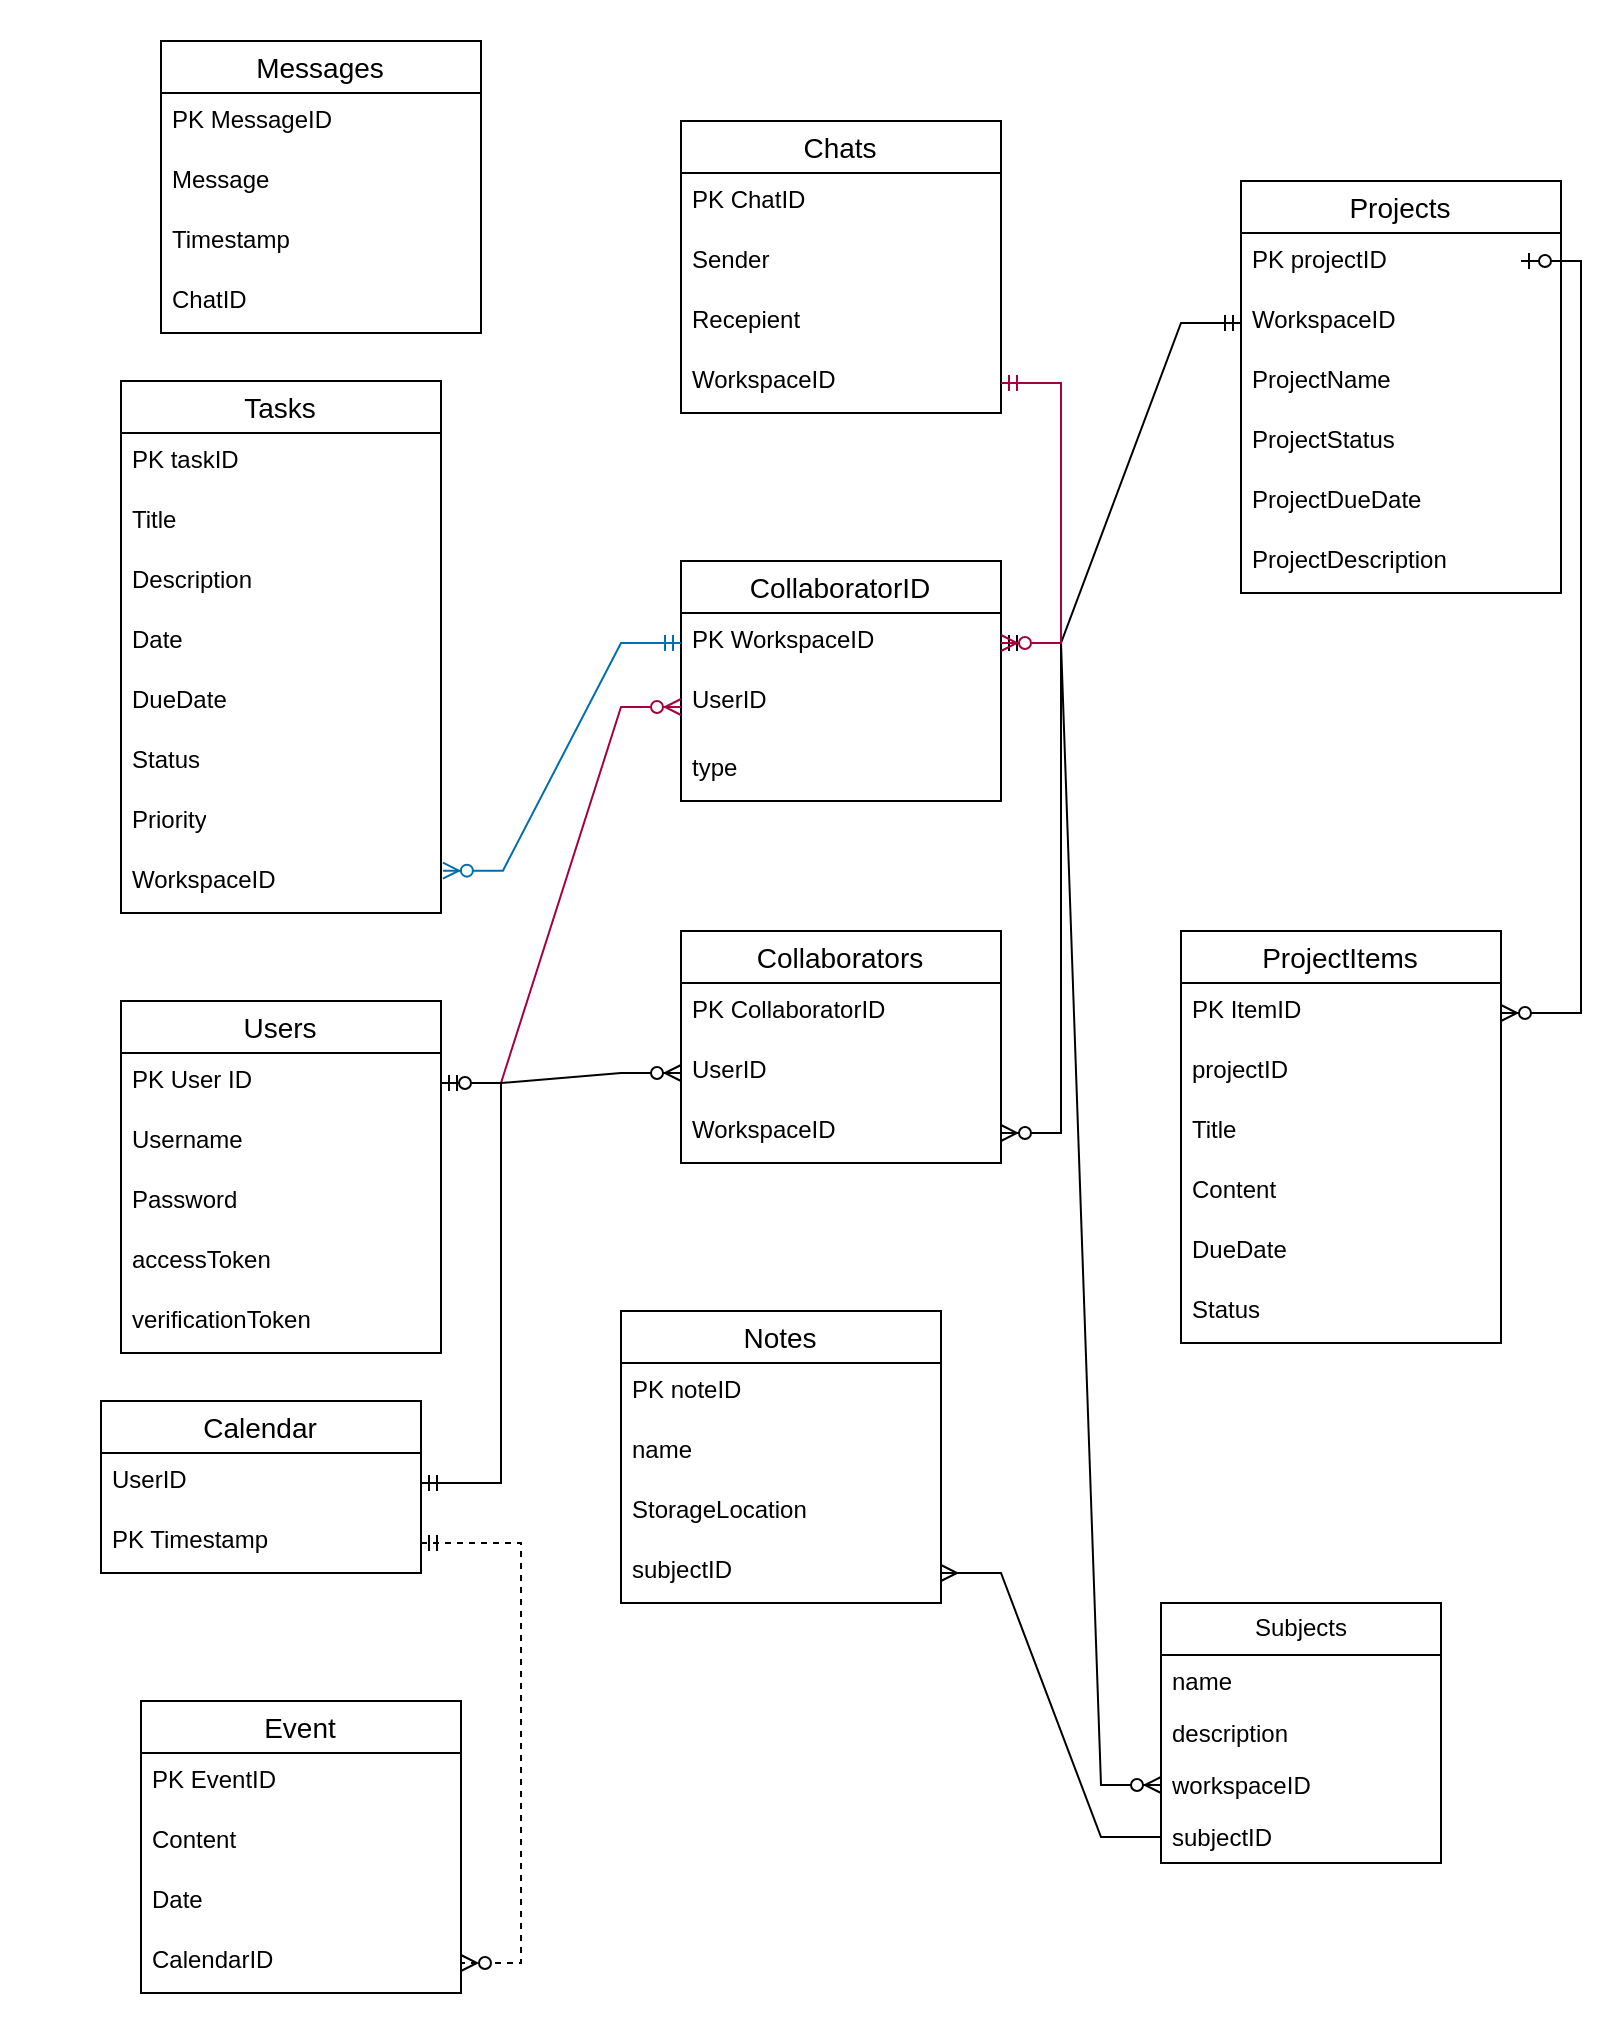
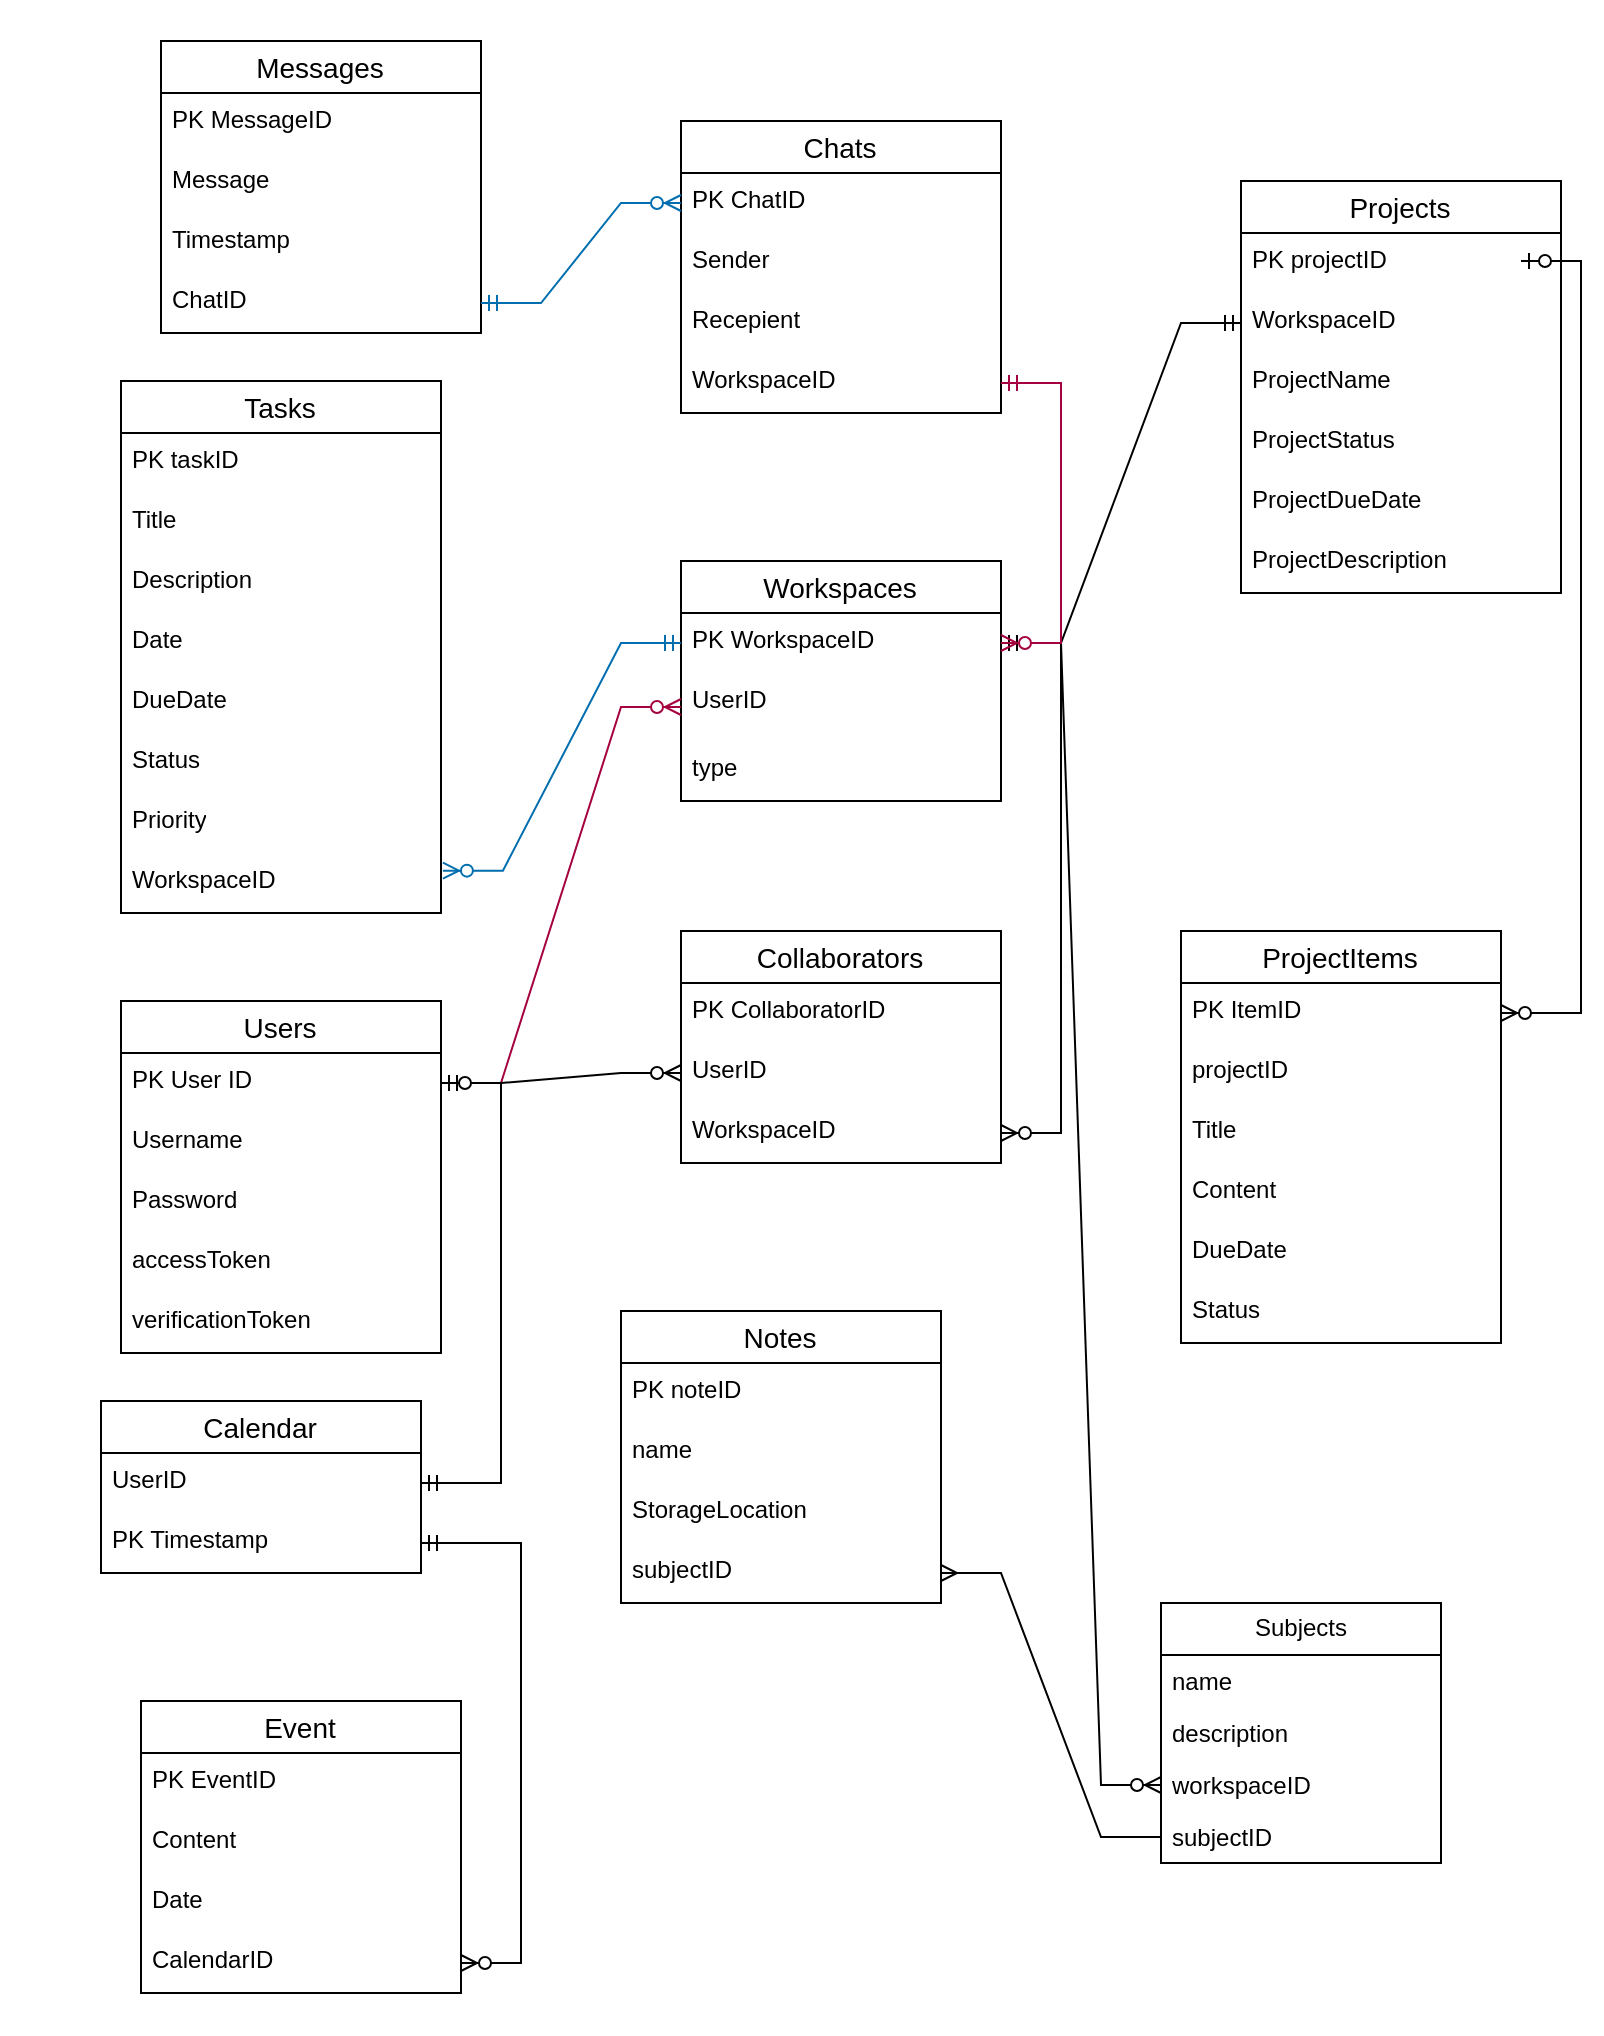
edge "PK ChatID" -- "ChatID": added
node "CollaboratorID": label "CollaboratorID" -> "Workspaces"
edge "PK Timestamp" -- "CalendarID": style dashed -> solid
